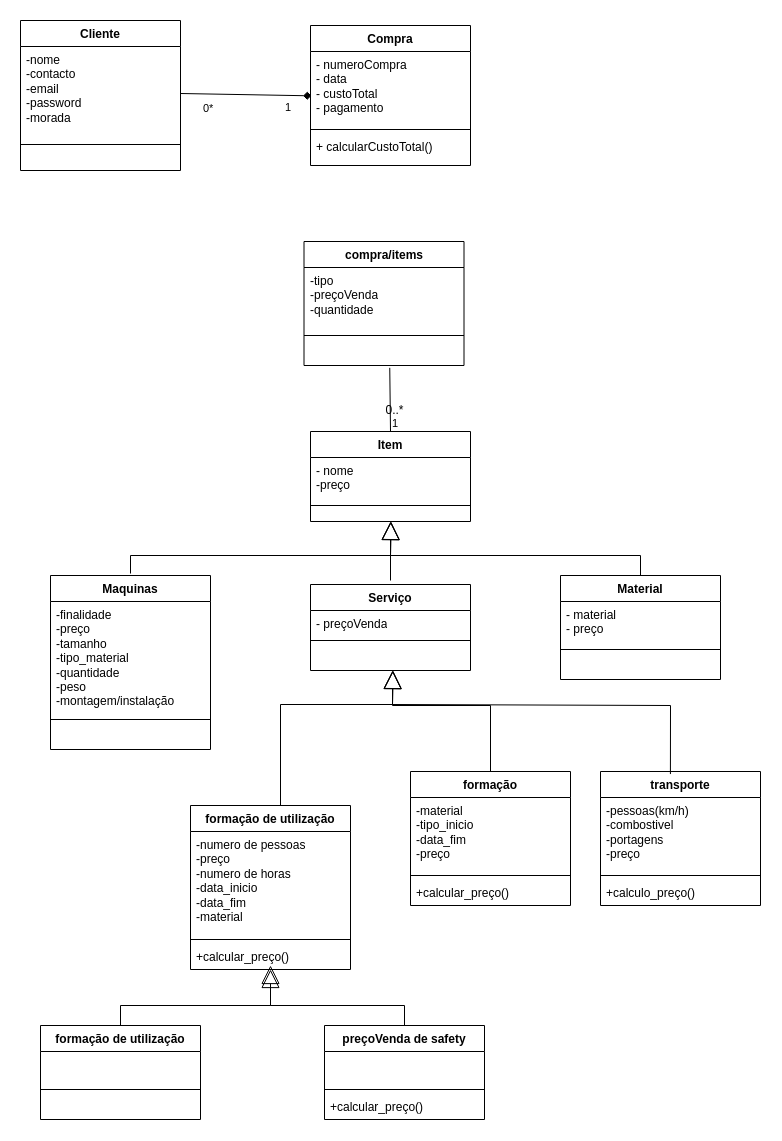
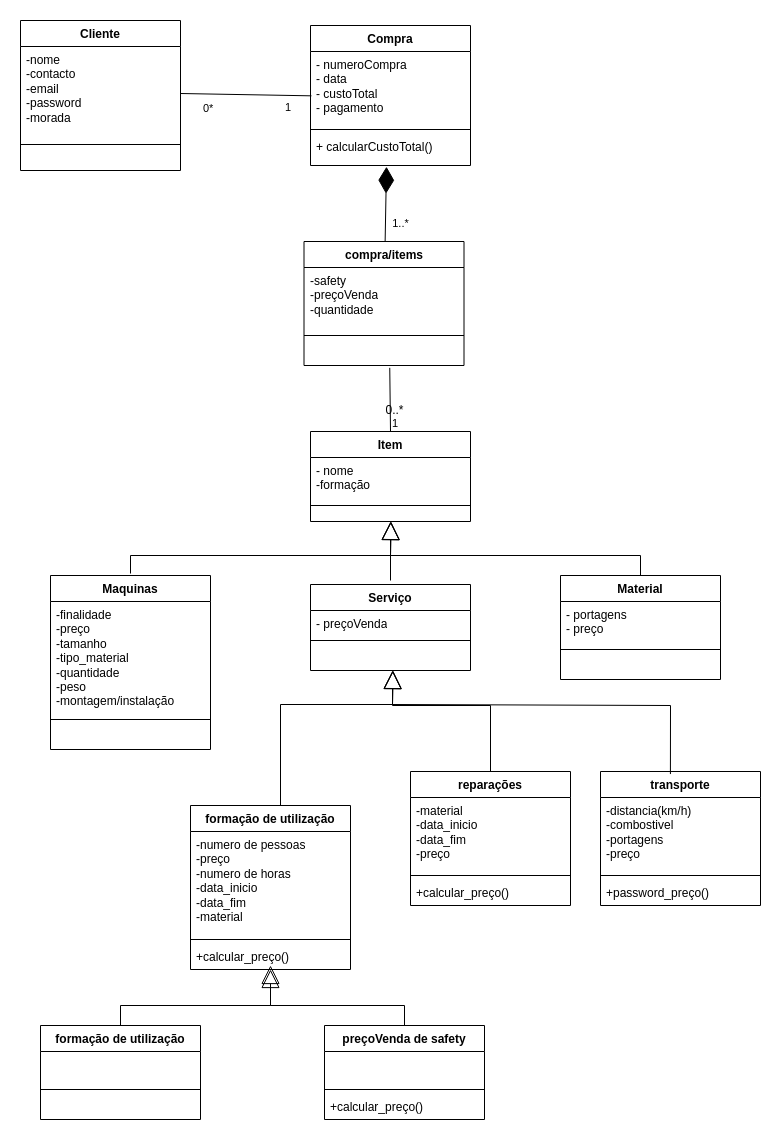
edge "-nome -contacto -email -password -morada" -> "- numeroCompra - data - custoTotal - pagamento": arrowhead diamond -> none
edge "compra/items" -> "+ calcularCustoTotal()": added, label "1..*"
node "-tipo -preçoVenda -quantidade": label "-tipo -preçoVenda -quantidade" -> "-safety -preçoVenda -quantidade"
node "- nome -preço": label "- nome -preço" -> "- nome -formação"
node "- material - preço": label "- material - preço" -> "- portagens - preço"
node "formação": label "formação" -> "reparações"
node "-material -tipo_inicio -data_fim -preço": label "-material -tipo_inicio -data_fim -preço" -> "-material -data_inicio -data_fim -preço"
node "-pessoas(km/h) -combostivel -portagens -preço": label "-pessoas(km/h) -combostivel -portagens -preço" -> "-distancia(km/h) -combostivel -portagens -preço"
node "+calculo_preço()": label "+calculo_preço()" -> "+password_preço()"
